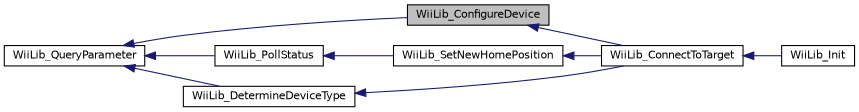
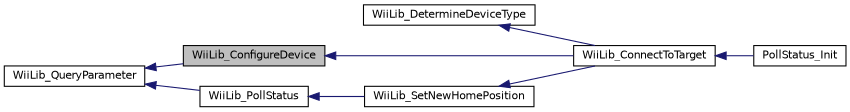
node "WiiLib_Init": label "WiiLib_Init" -> "PollStatus_Init"
edge "WiiLib_DetermineDeviceType" -> "WiiLib_QueryParameter": removed
